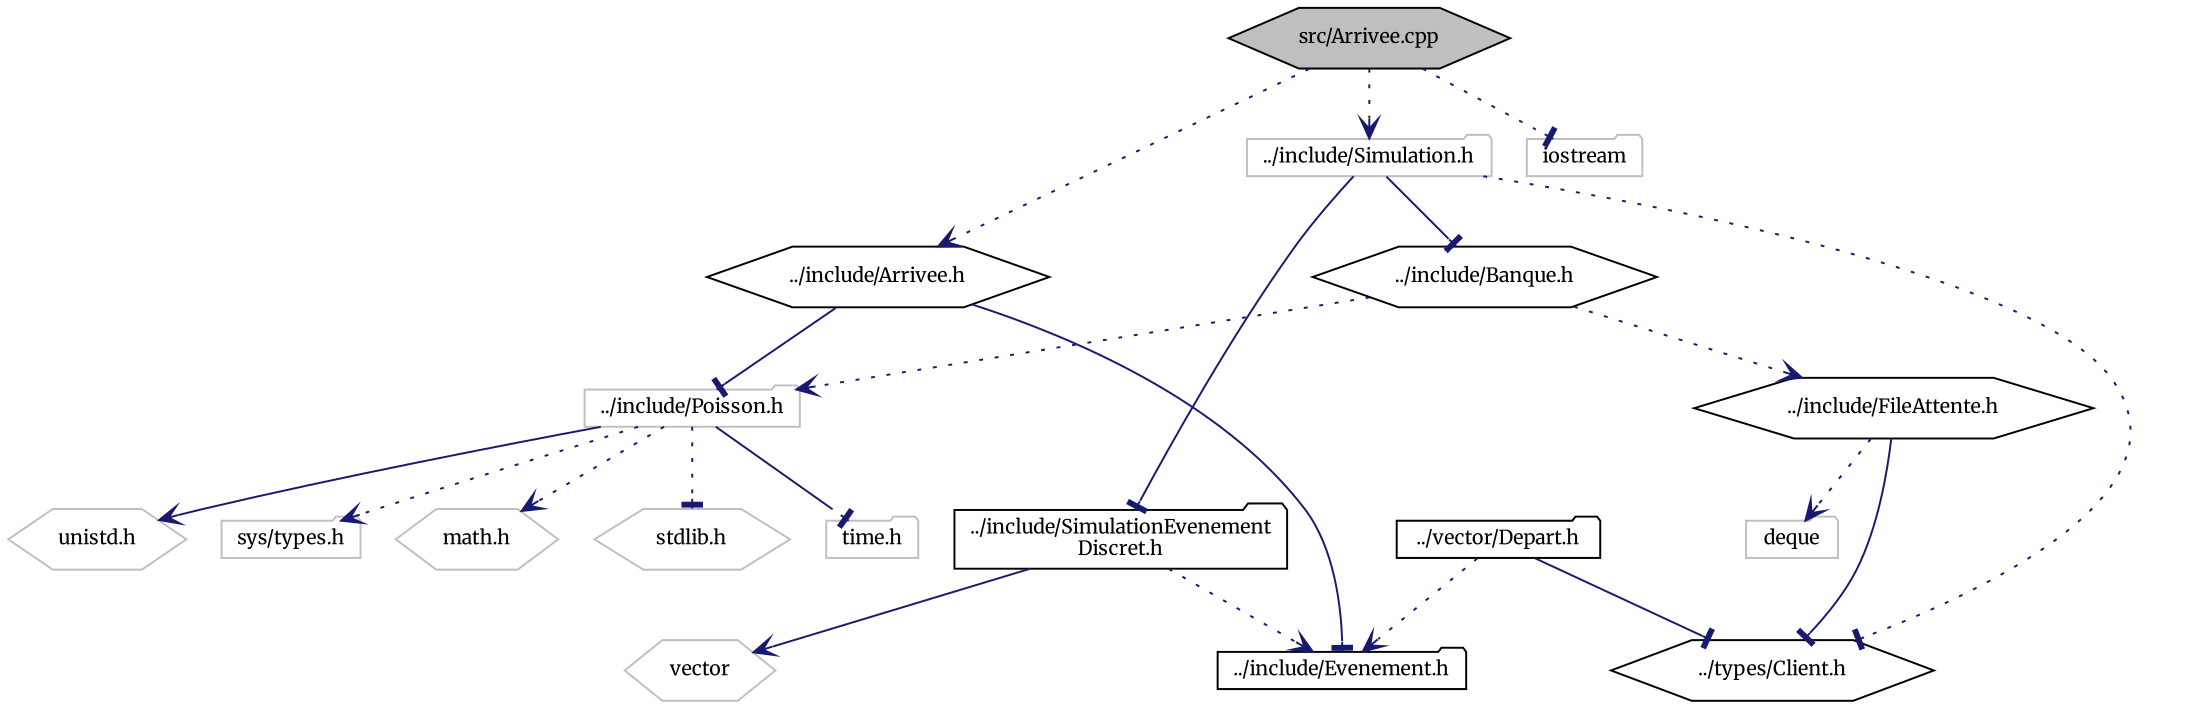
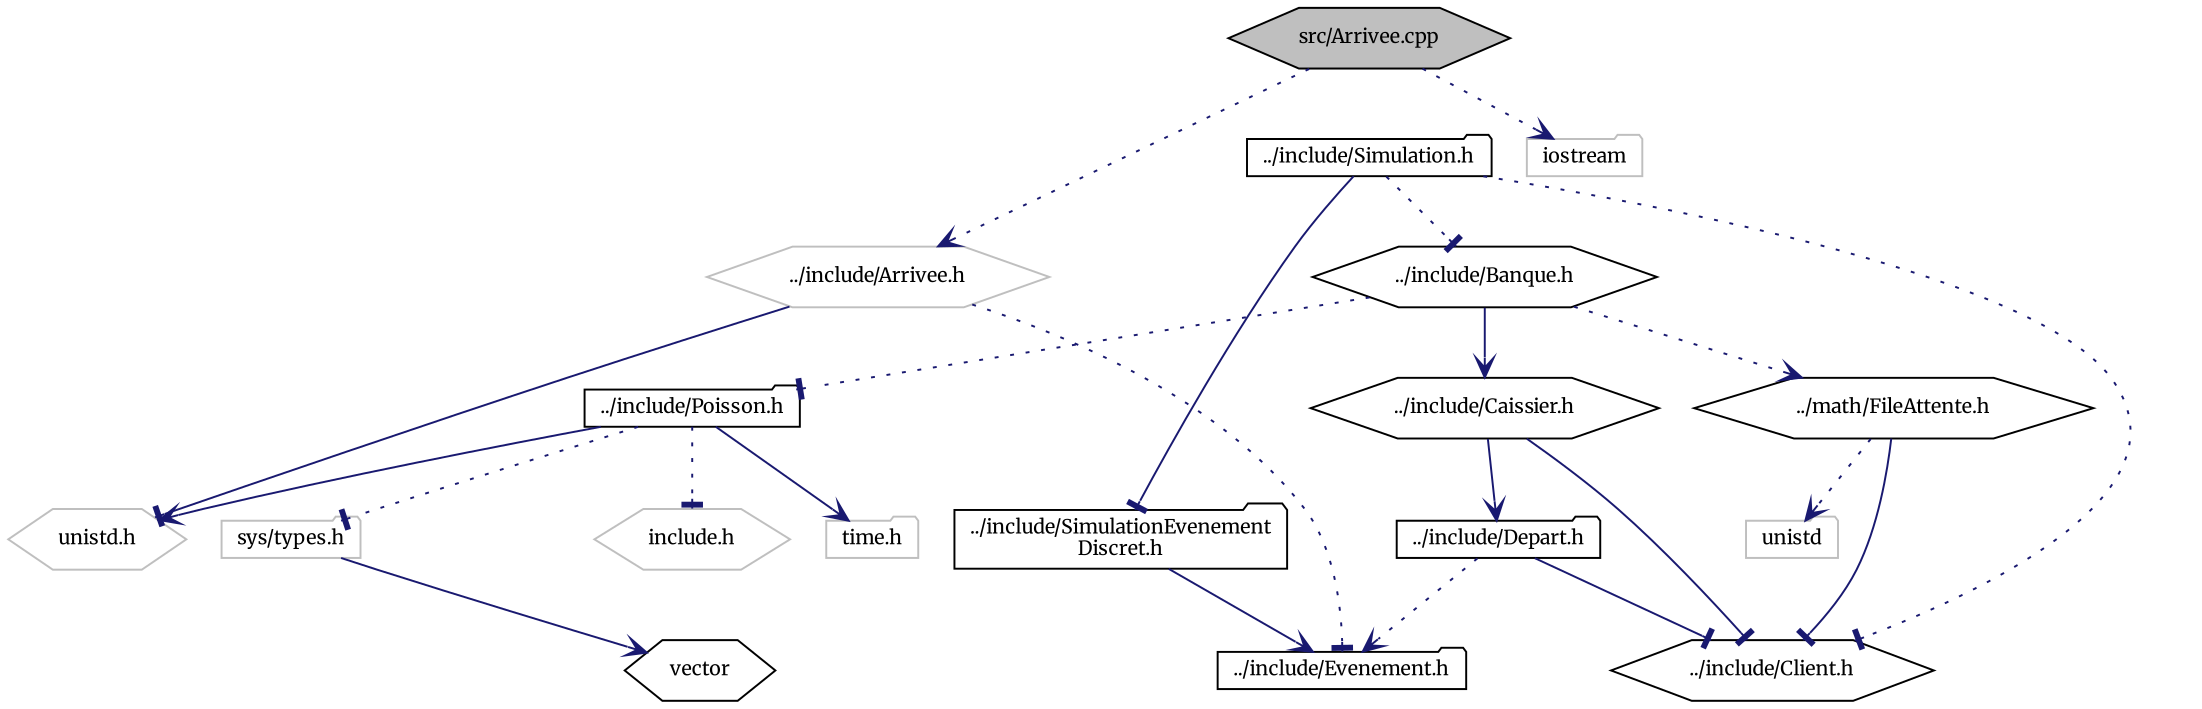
edge "src/Arrivee.cpp" -> "../include/Simulation.h": removed
edge "src/Arrivee.cpp" -> "iostream": arrowhead tee -> vee
node "../include/Simulation.h": color grey75 -> black
edge "../include/Simulation.h" -> "../include/Banque.h": style solid -> dotted
node "../include/Arrivee.h": color black -> grey75
edge "../include/Banque.h" -> "../include/Poisson.h": arrowhead vee -> tee
edge "../include/Arrivee.h" -> "../include/Poisson.h": now "../include/Arrivee.h" -> "unistd.h"
node "../include/Poisson.h": color grey75 -> black
node "../include/Caissier.h": added
node "../include/FileAttente.h": label "../include/FileAttente.h" -> "../math/FileAttente.h"
edge "../include/Arrivee.h" -> "../include/Evenement.h": style solid -> dotted
edge "../include/Poisson.h" -> "time.h": arrowhead tee -> vee
edge "../include/Poisson.h" -> "sys/types.h": arrowhead vee -> tee
node "math.h": removed
node "stdlib.h": label "stdlib.h" -> "include.h"
node "../vector/Depart.h": label "../vector/Depart.h" -> "../include/Depart.h"
node "deque": label "deque" -> "unistd"
edge "../include/SimulationEvenement Discret.h" -> "../include/Evenement.h": style dotted -> solid
edge "../include/SimulationEvenement Discret.h" -> "vector": now "sys/types.h" -> "vector"
node "vector": color grey75 -> black
node "../types/Client.h": label "../types/Client.h" -> "../include/Client.h"
